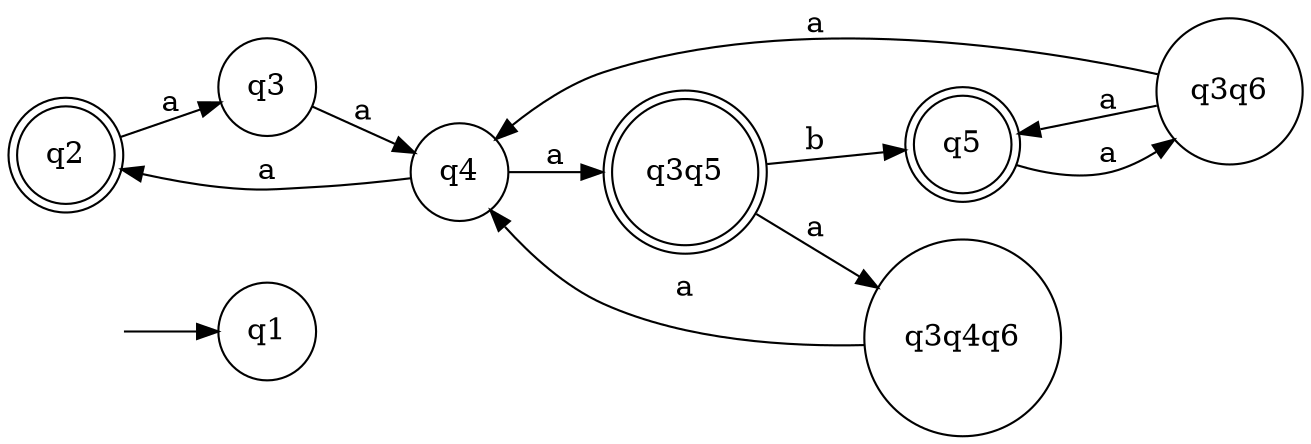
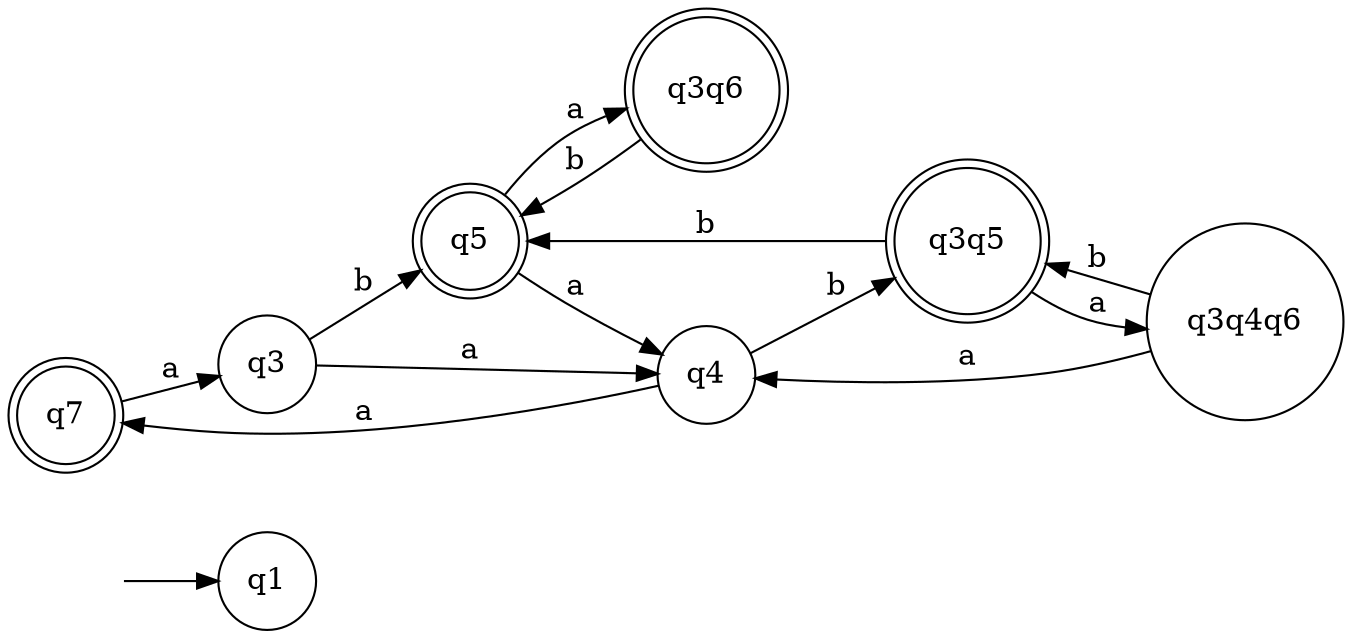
edge "q3q6" -> "q4": now "q5" -> "q4"
node "q3q6": shape circle -> doublecircle
edge "q3q6" -> "q5": label "a" -> "b"
node "q2": label "q2" -> "q7"
edge "q4" -> "q3q5": label "a" -> "b"
edge "q3q4q6" -> "q3q5": added, label "b"
edge "q3" -> "q5": added, label "b"
